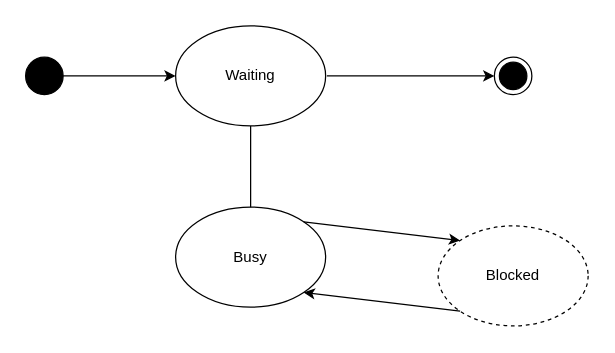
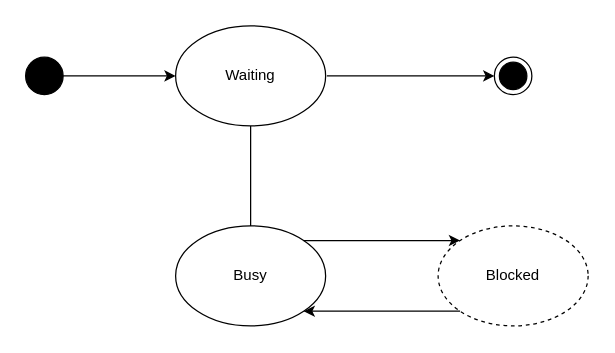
node "Busy": moved (251, 257) -> (251, 276)
